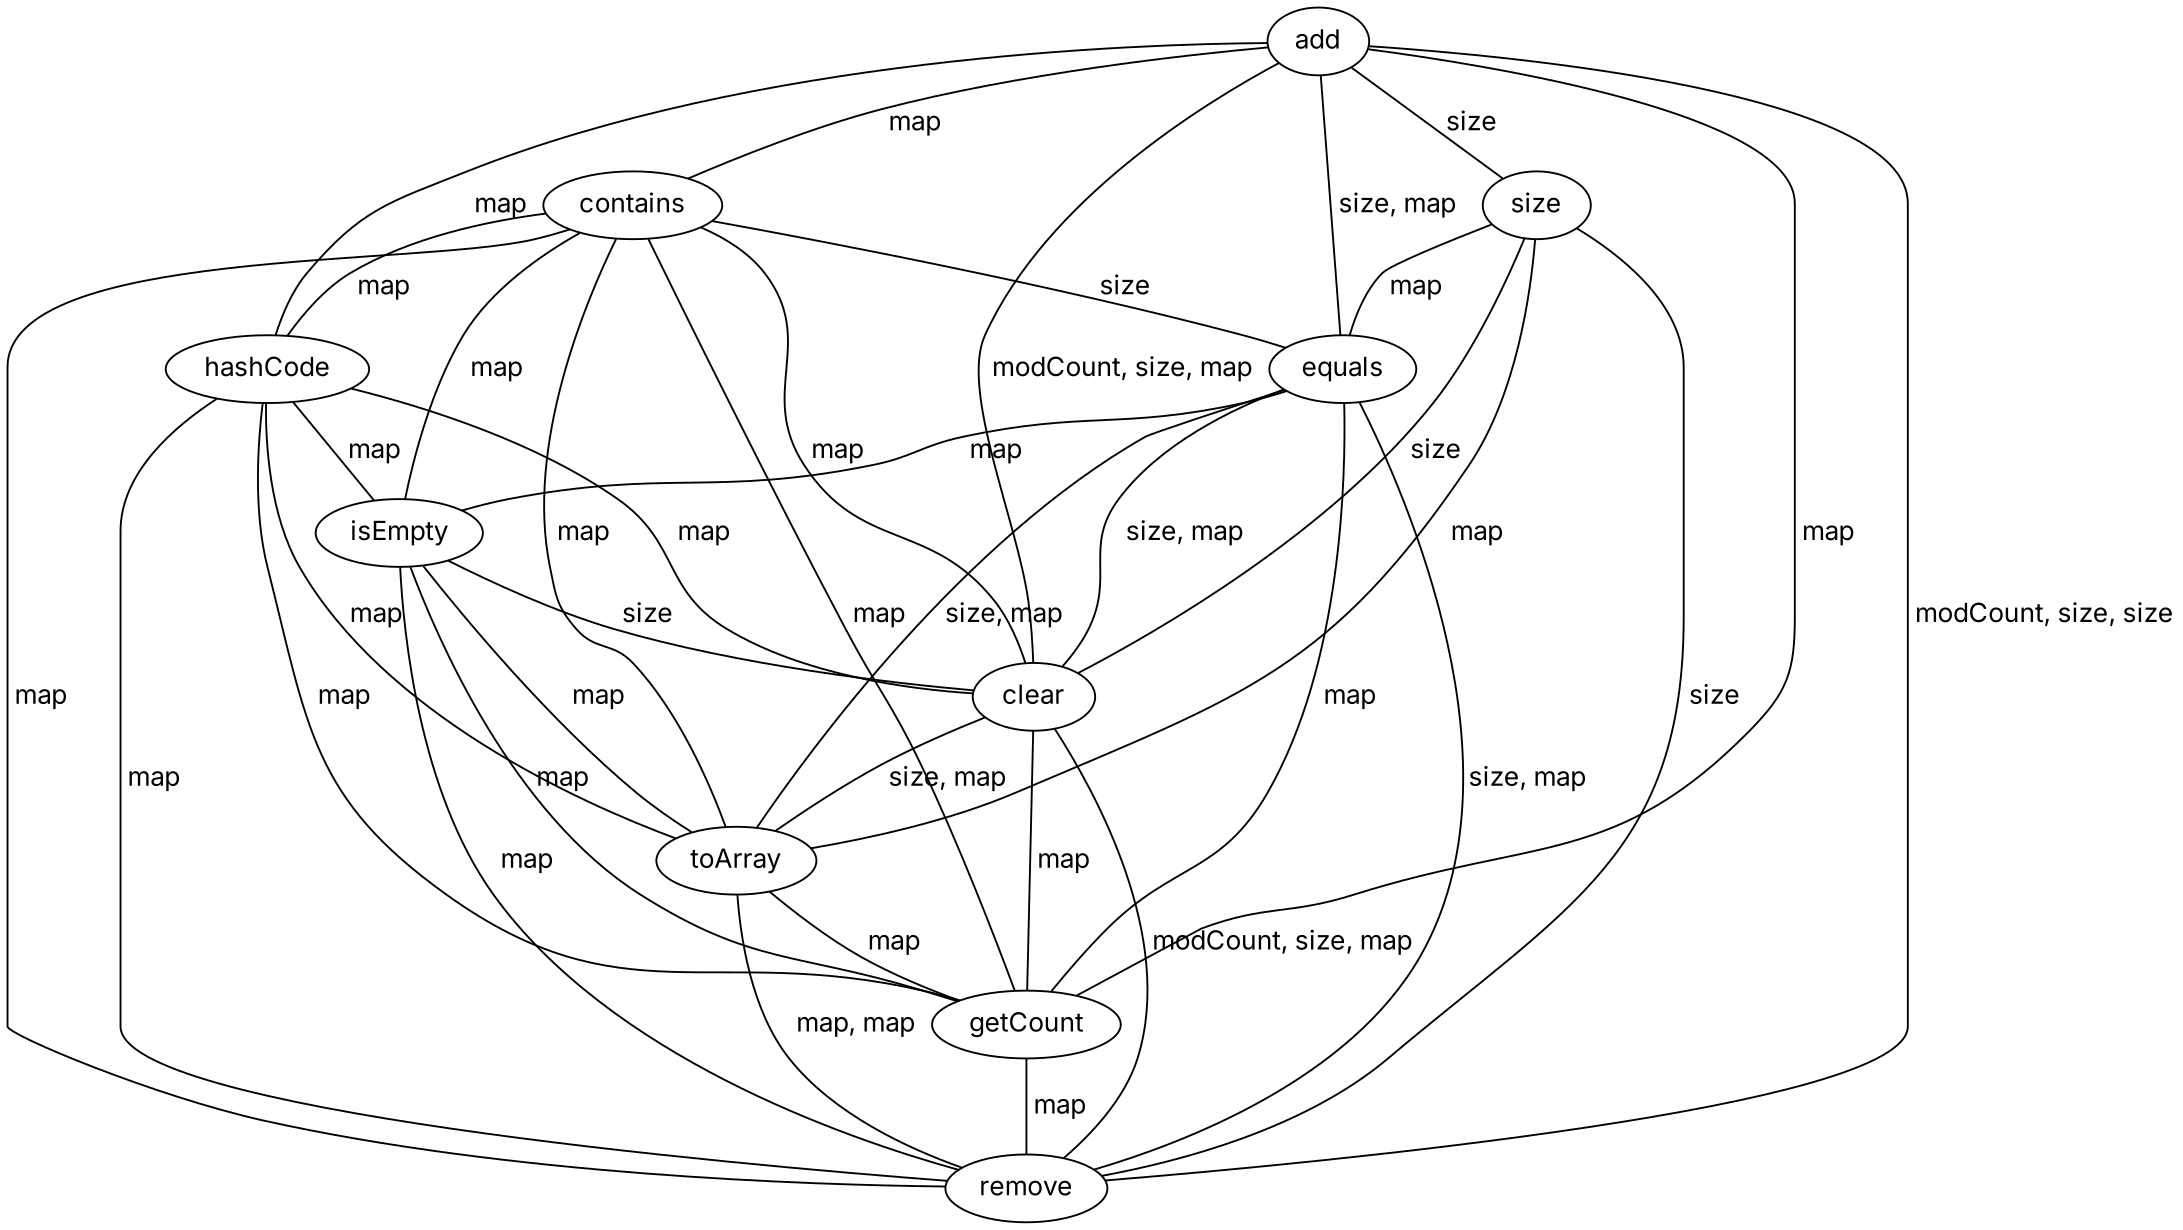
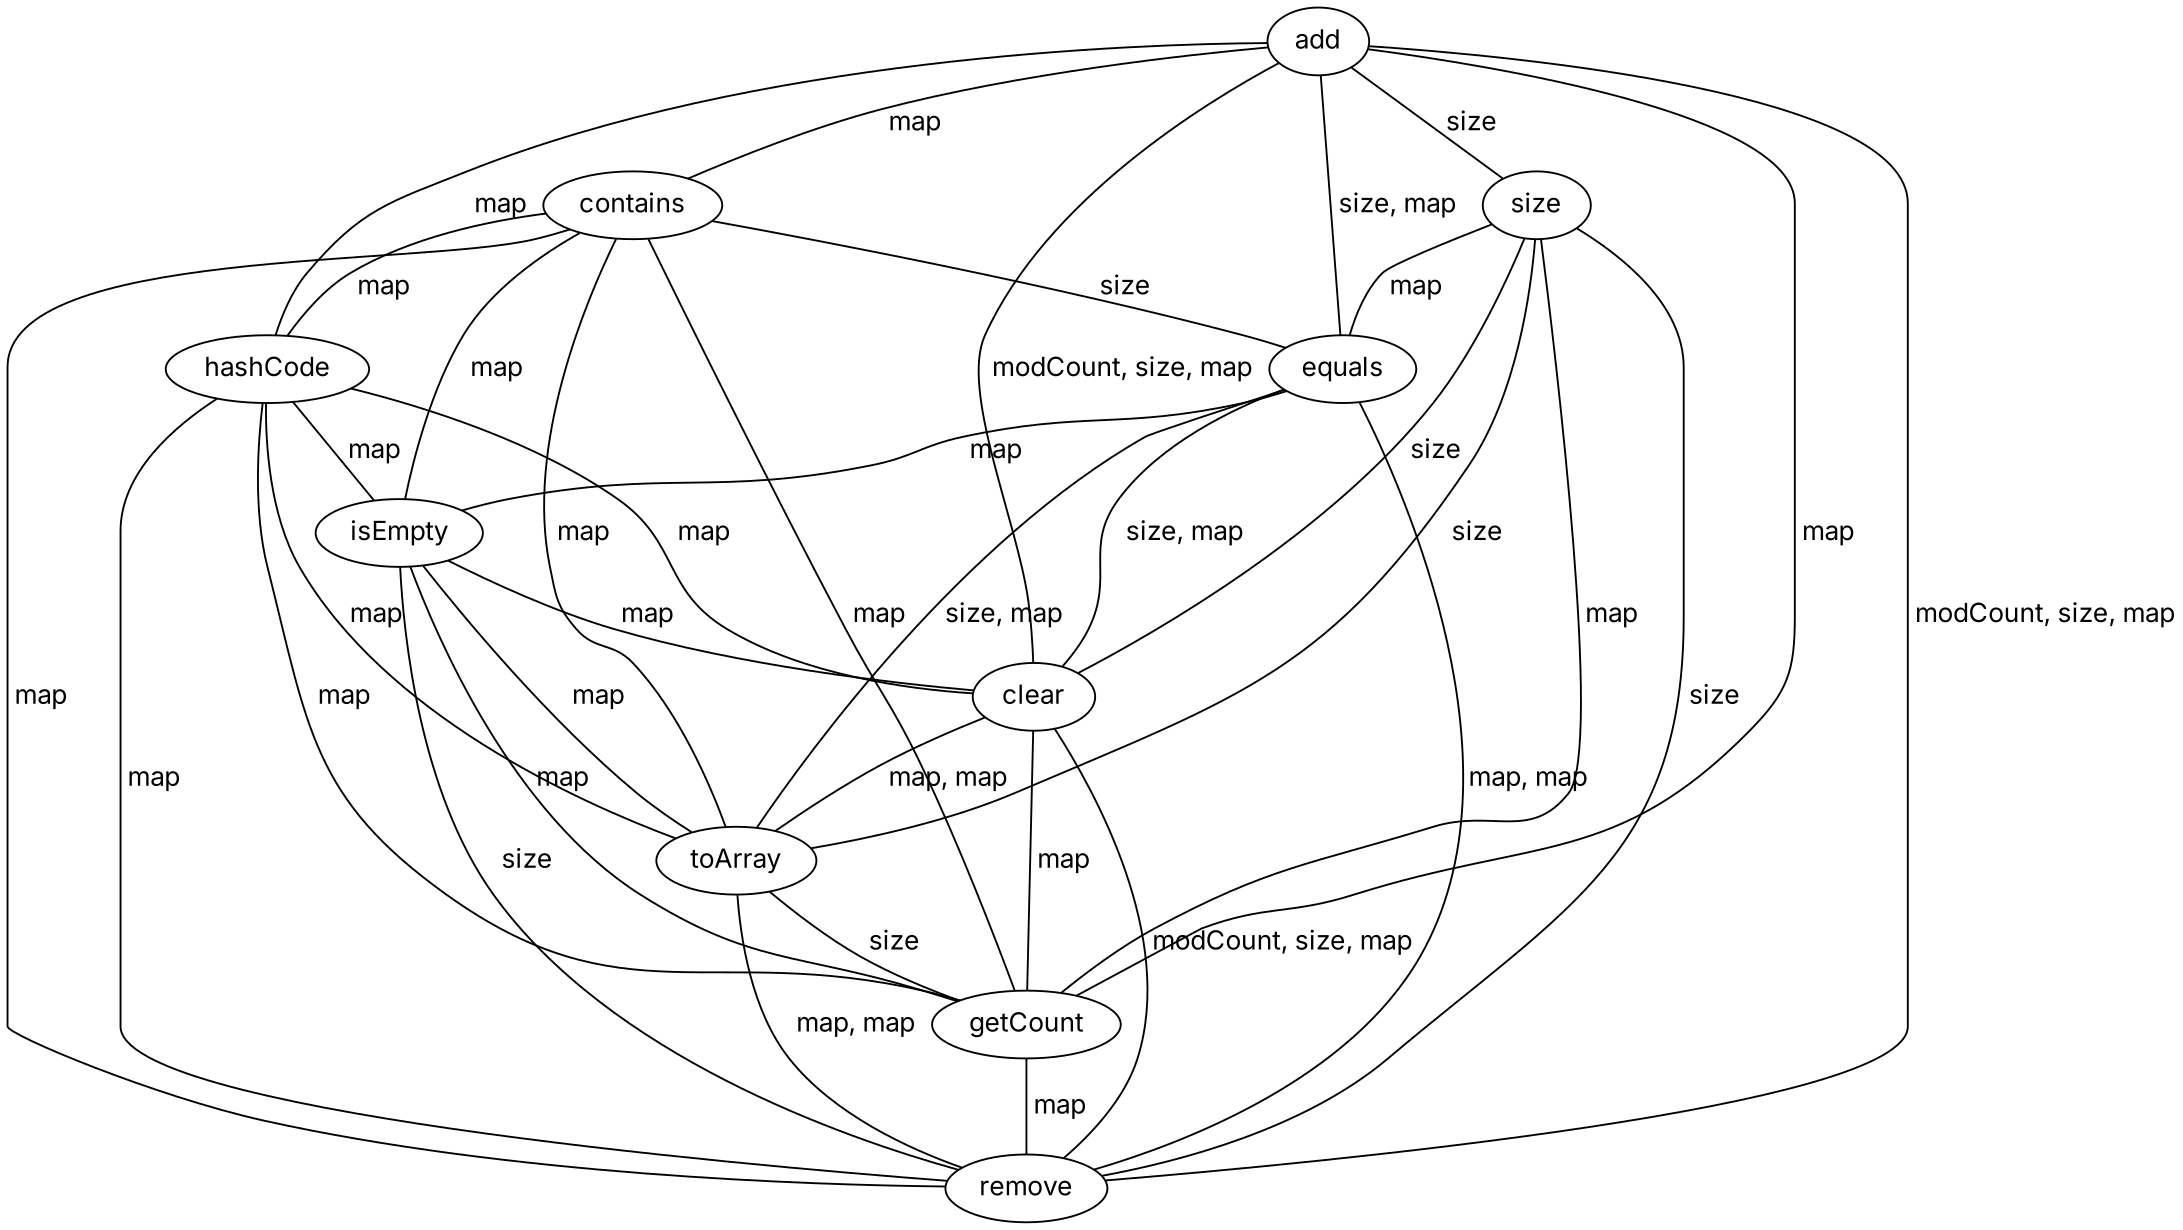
edge "contains" -- "clear": removed, label "map"
edge "size" -- "toArray": label " map" -> " size"
edge "isEmpty" -- "clear": label " size" -> " map"
edge "add" -- "remove": label " modCount, size, size" -> " modCount, size, map"
edge "equals" -- "getCount": now "size" -- "getCount"
edge "clear" -- "toArray": label " size, map" -> " map, map"
edge "equals" -- "remove": label " size, map" -> " map, map"
edge "isEmpty" -- "remove": label " map" -> " size"
edge "toArray" -- "getCount": label " map" -> " size"
